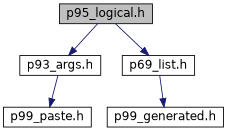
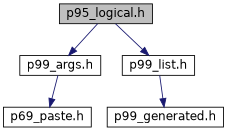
node "p93_args.h": label "p93_args.h" -> "p99_args.h"
node "p69_list.h": label "p69_list.h" -> "p99_list.h"
node "p99_paste.h": label "p99_paste.h" -> "p69_paste.h"
